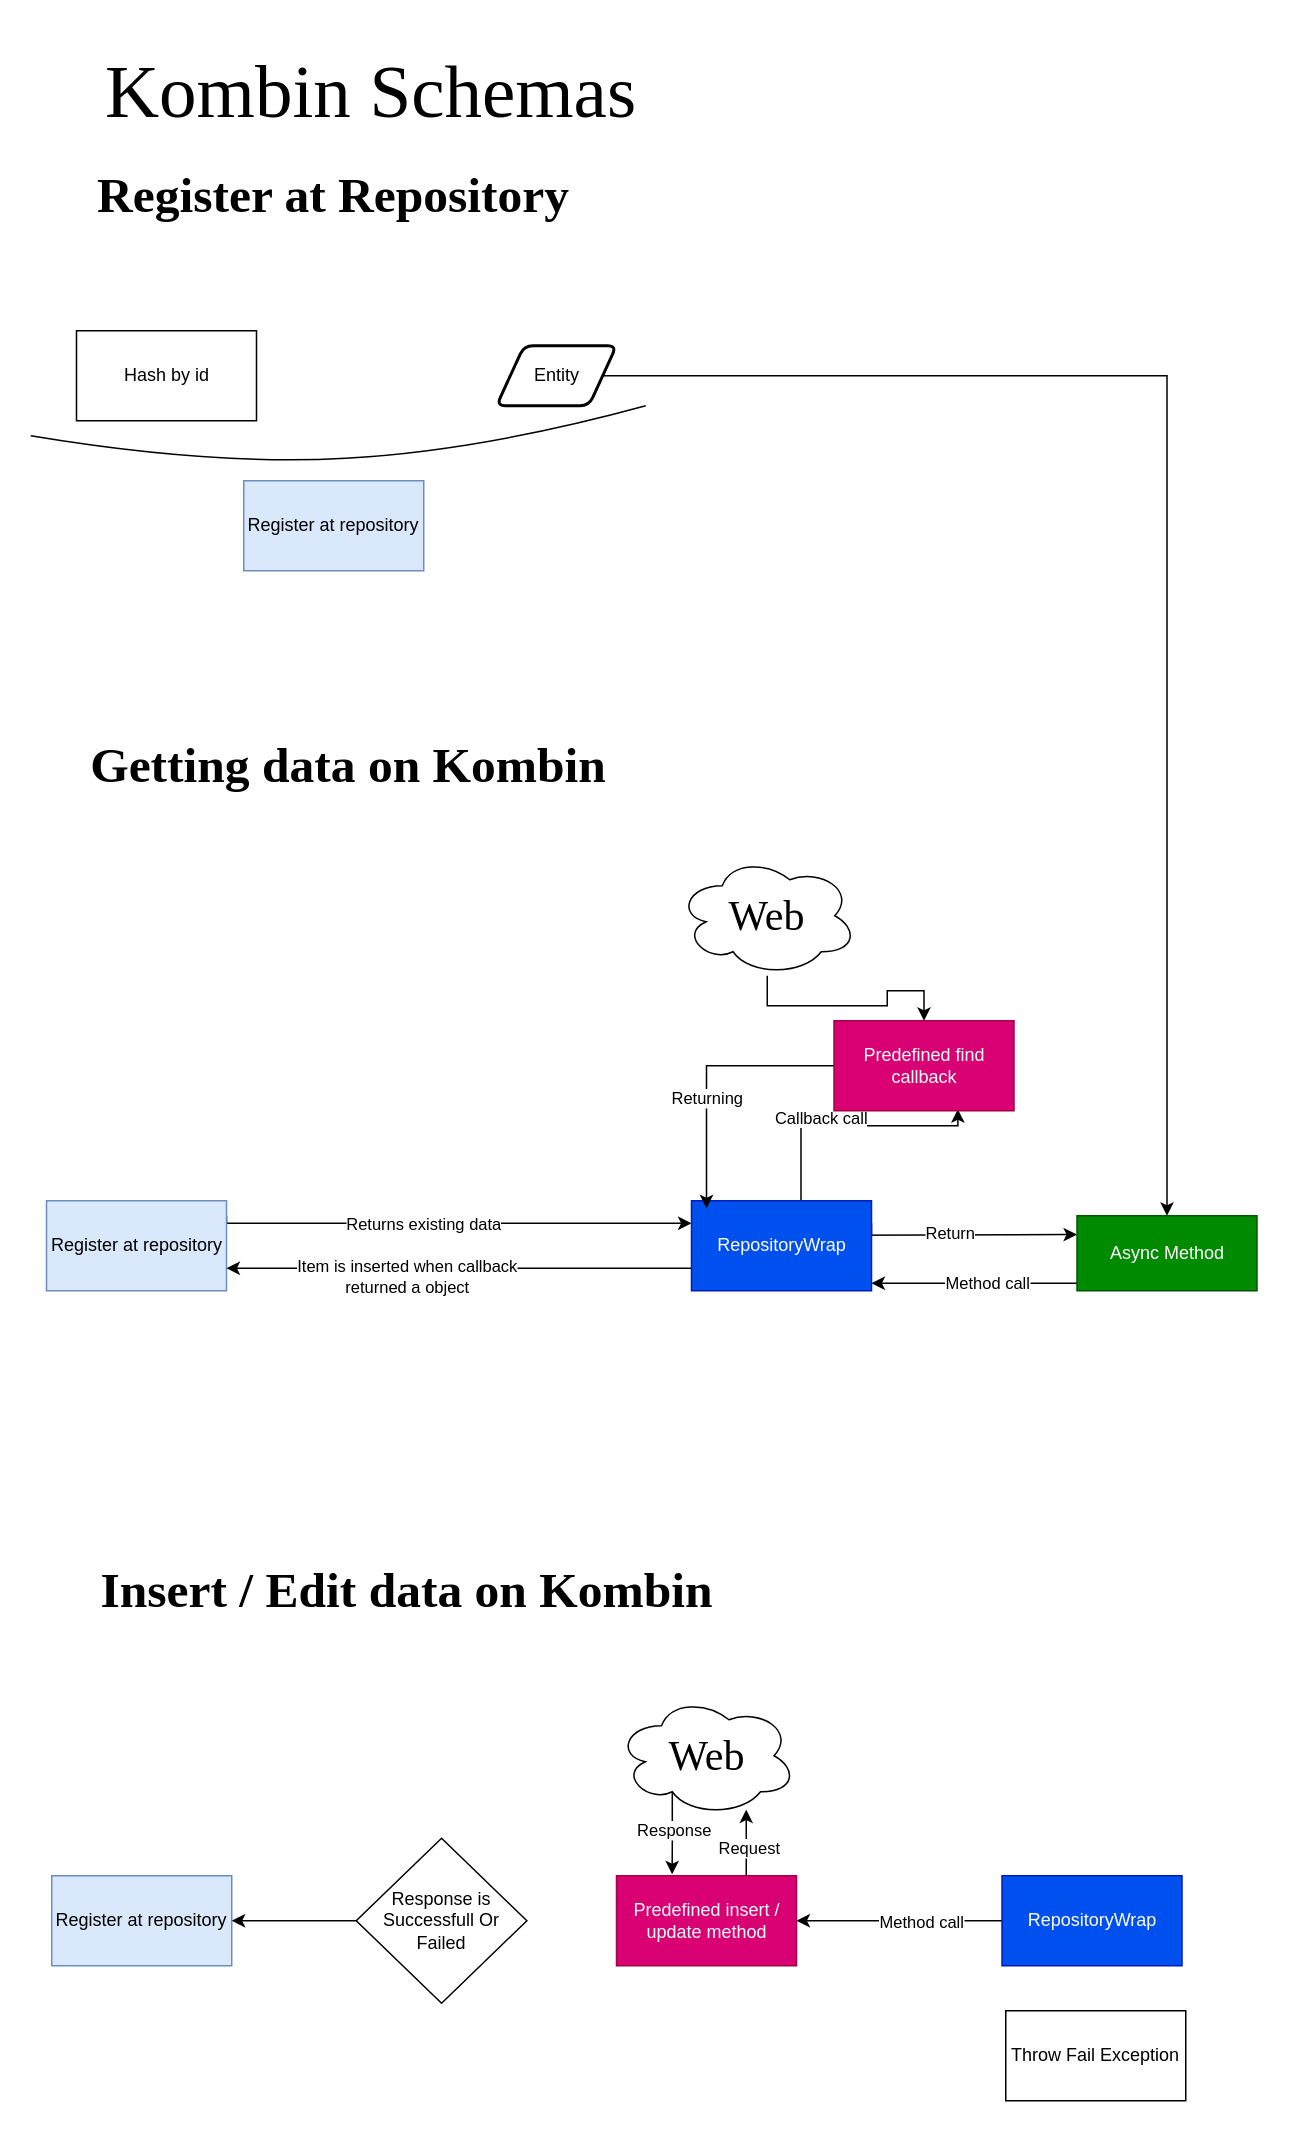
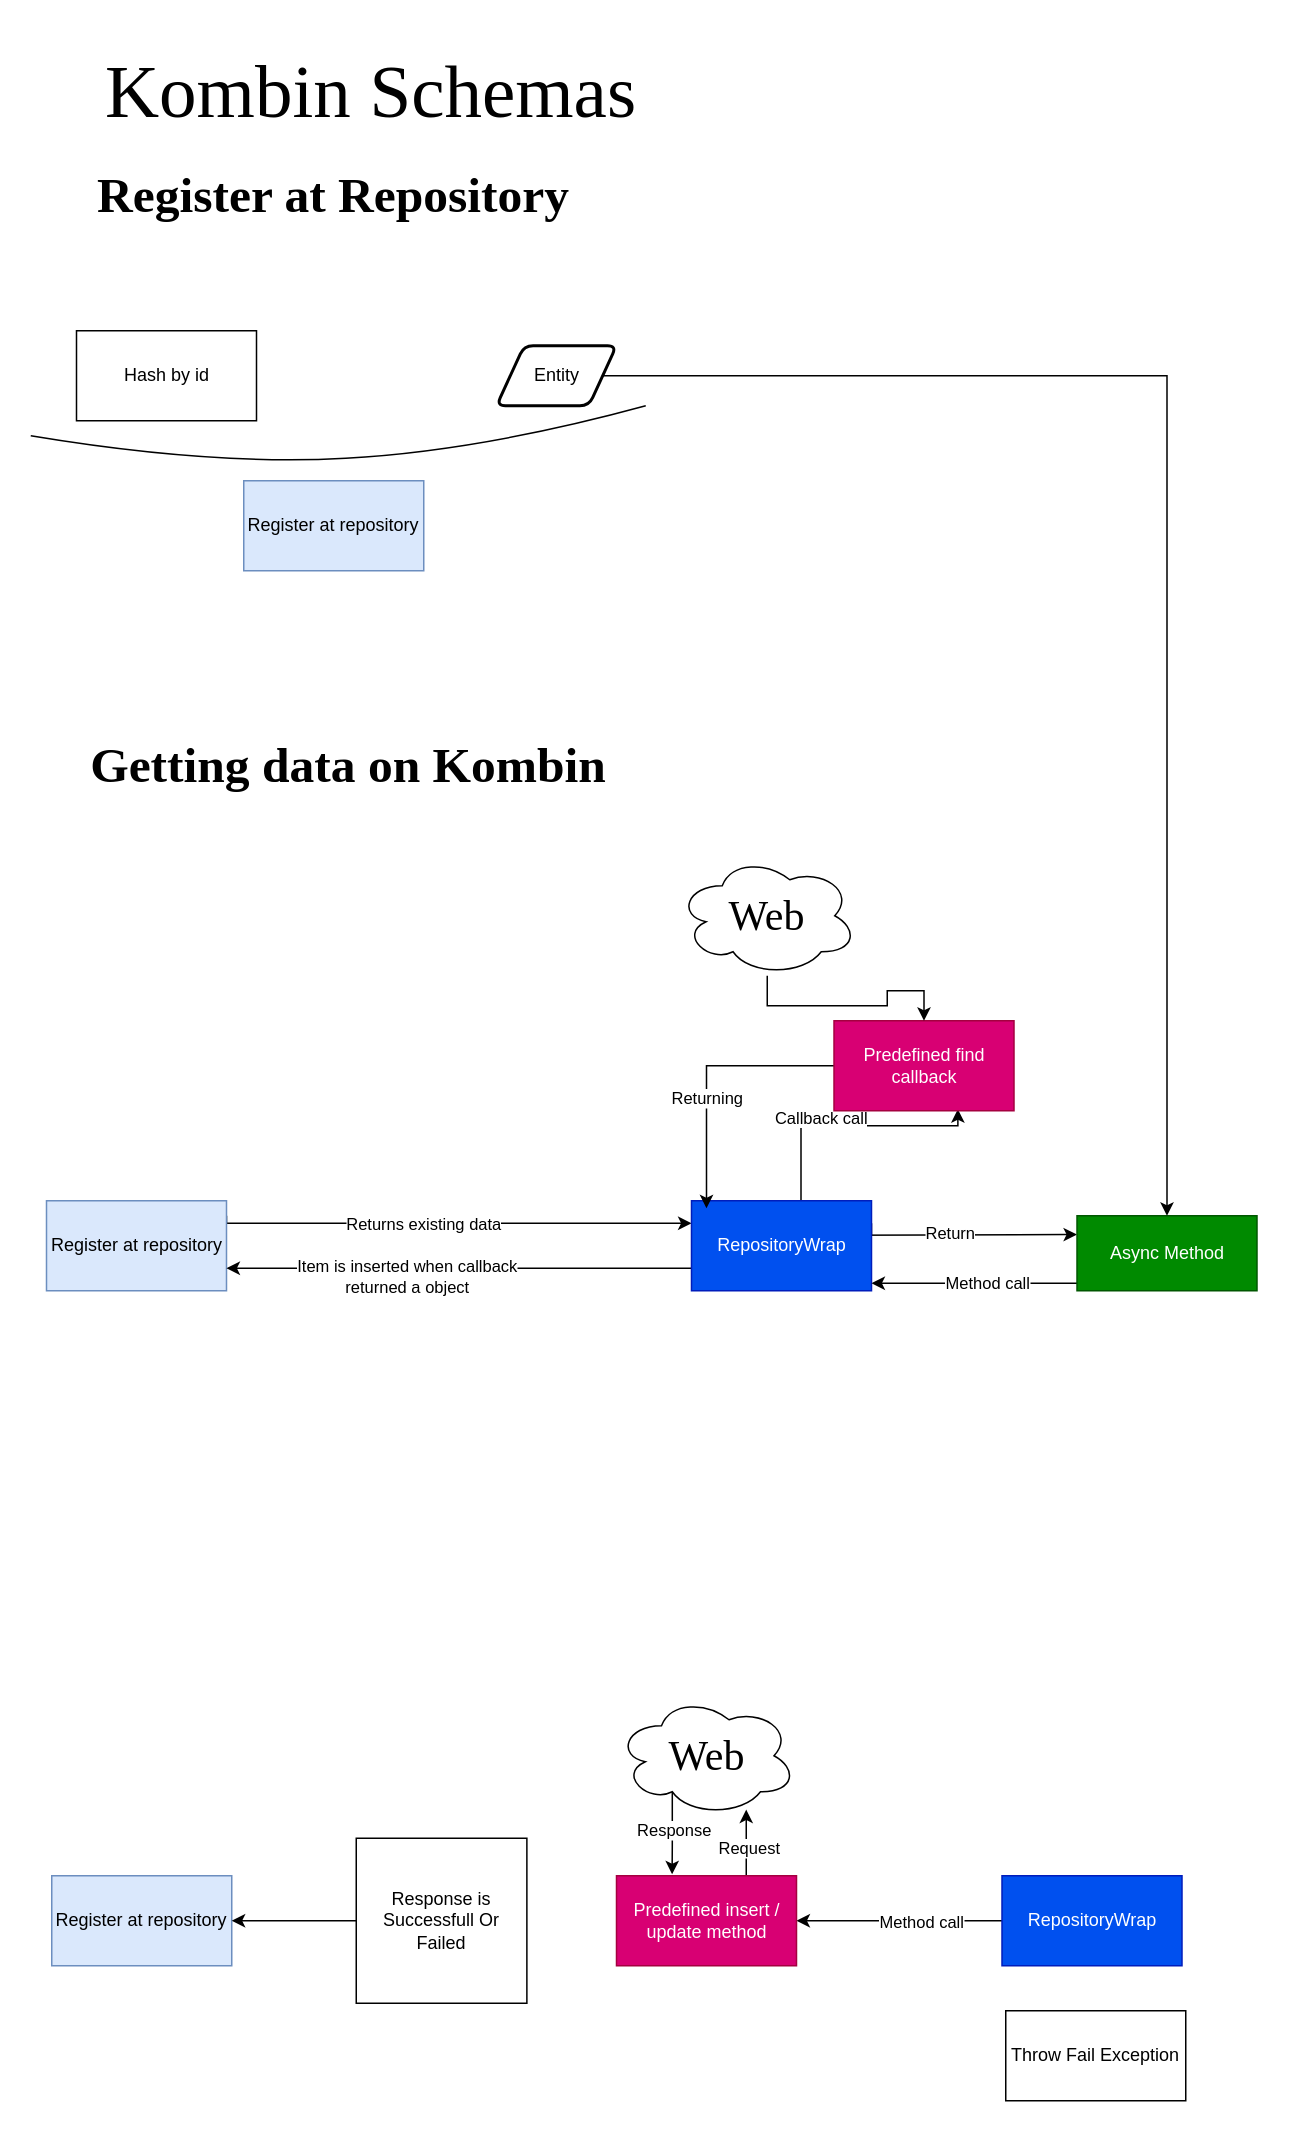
node "Insert / Edit data on Kombin": removed
node "Response is Successfull Or Failed": shape diamond -> rectangle
